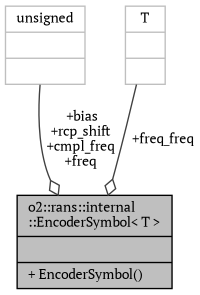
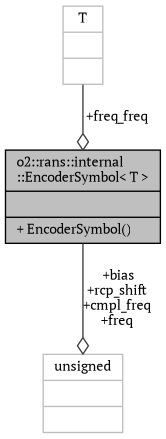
edge "unsigned" -> "o2::rans::internal": reversed
